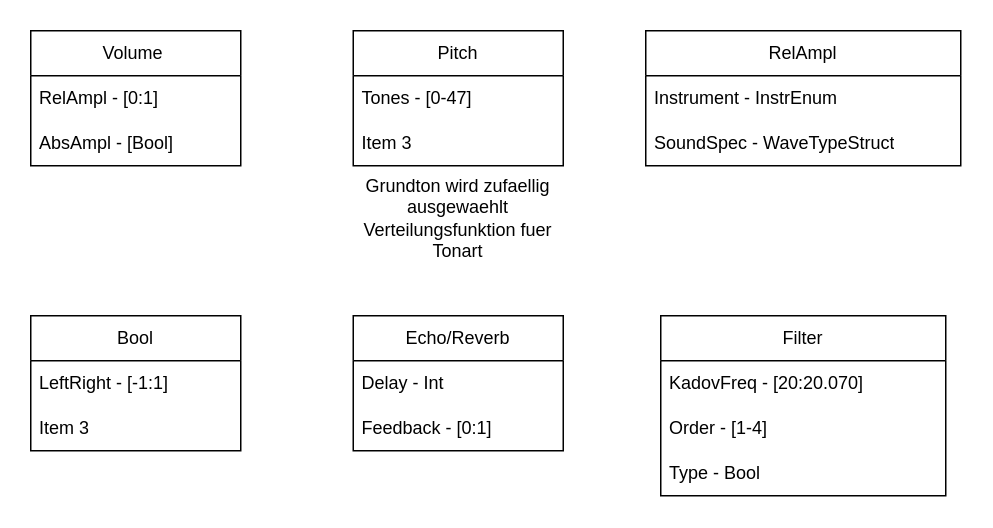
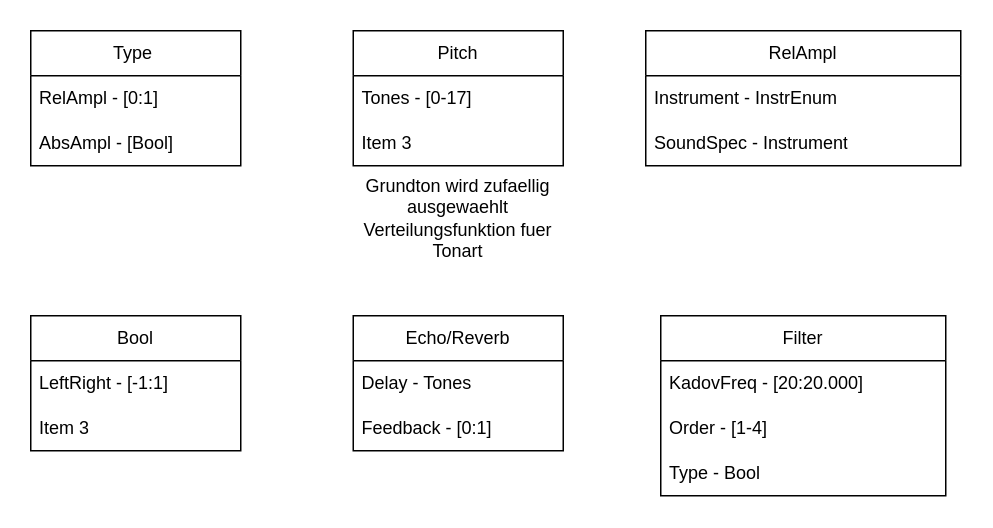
node "Volume": label "Volume" -> "Type"
node "Tones - [0-47]": label "Tones - [0-47]" -> "Tones - [0-17]"
node "SoundSpec - WaveTypeStruct": label "SoundSpec - WaveTypeStruct" -> "SoundSpec - Instrument"
node "Delay - Int": label "Delay - Int" -> "Delay - Tones"
node "KadovFreq - [20:20.070]": label "KadovFreq - [20:20.070]" -> "KadovFreq - [20:20.000]"
